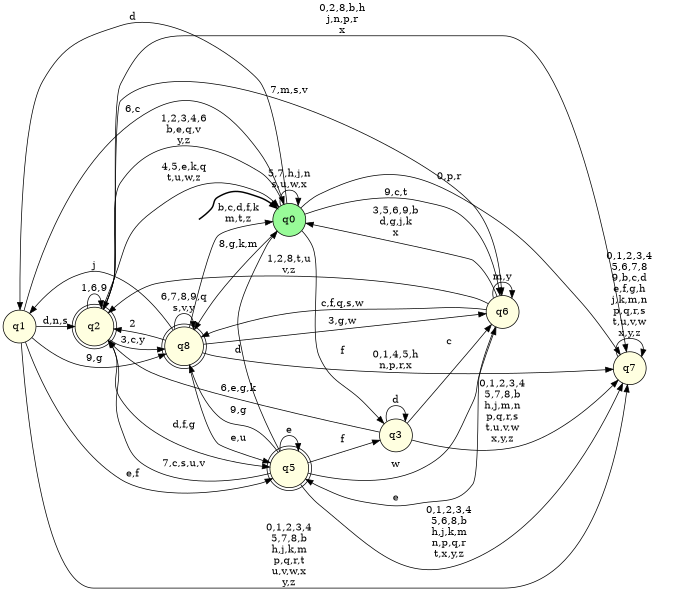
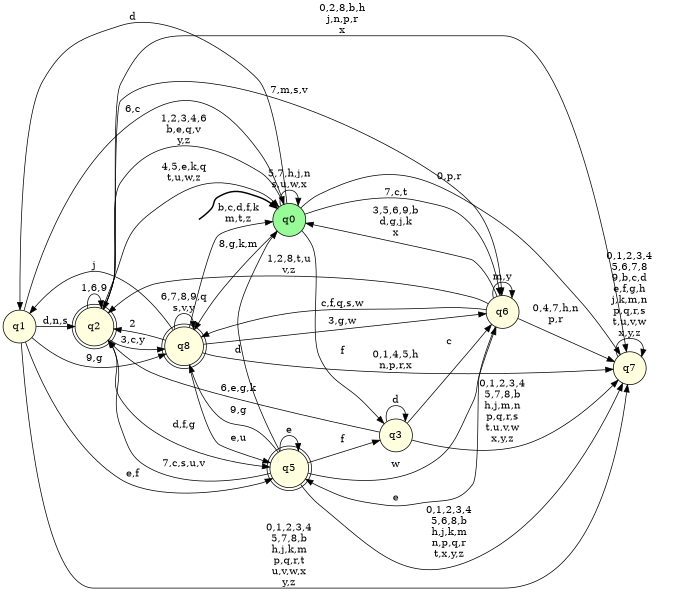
edge "q0" -> "q6": label "9,c,t" -> "7,c,t"
edge "q6" -> "q7": added, label "0,4,7,h,n p,r"
